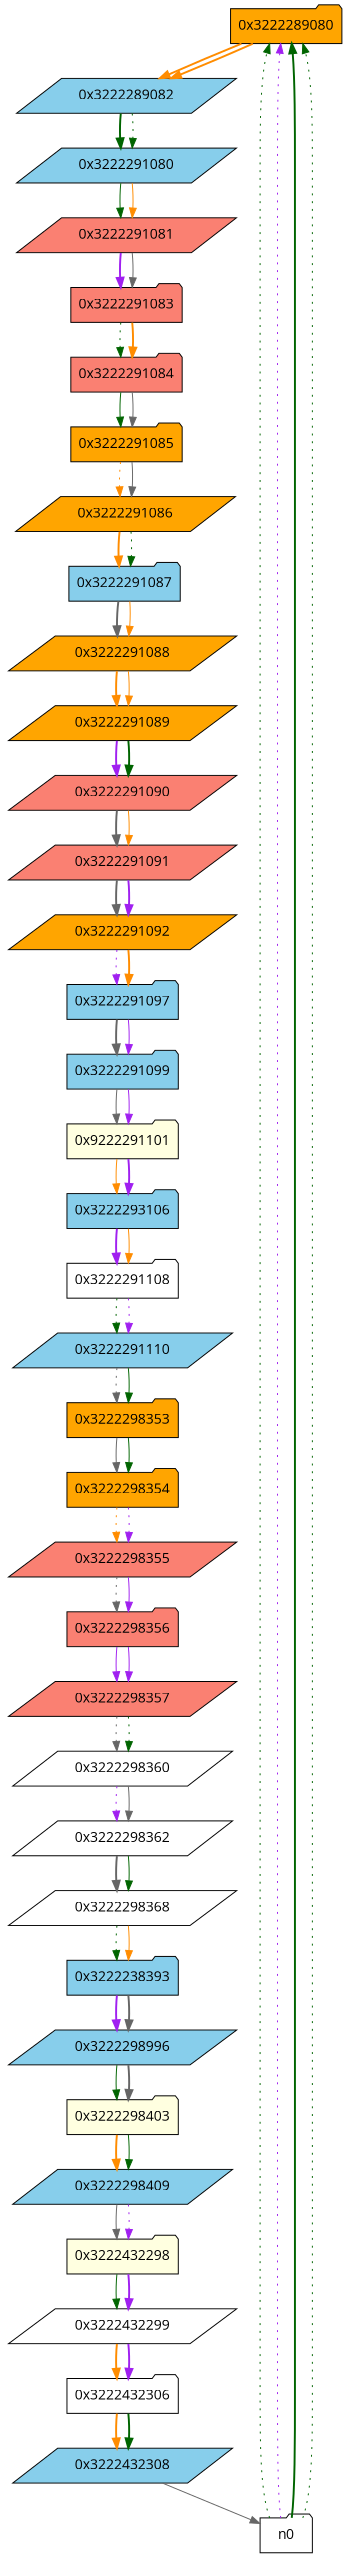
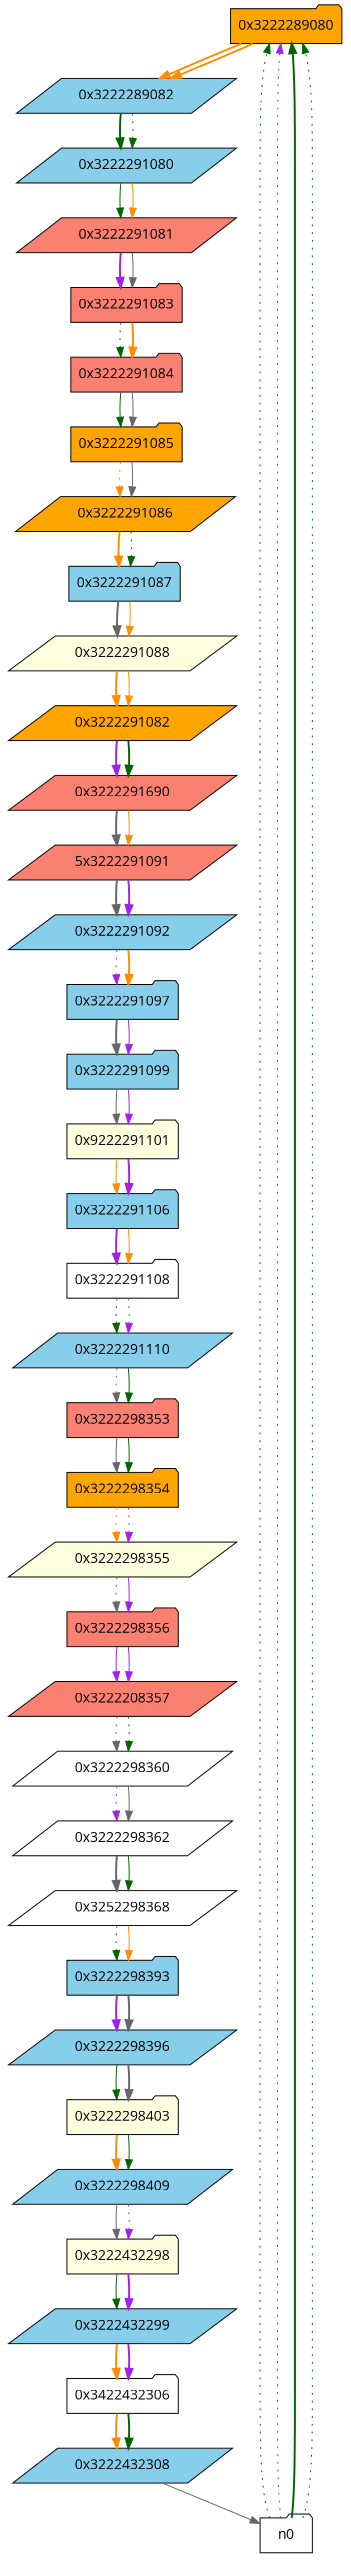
node "0x3222291088": fillcolor orange -> lightyellow
node "0x3222291089": label "0x3222291089" -> "0x3222291082"
node "0x3222291090": label "0x3222291090" -> "0x3222291690"
node "0x3222291091": label "0x3222291091" -> "5x3222291091"
node "0x3222291092": fillcolor orange -> skyblue
node "0x3222293106": label "0x3222293106" -> "0x3222291106"
node "0x3222298353": fillcolor orange -> salmon
node "0x3222298355": fillcolor salmon -> lightyellow
node "0x3222298357": label "0x3222298357" -> "0x3222208357"
node "0x3222298368": label "0x3222298368" -> "0x3252298368"
node "0x3222238393": label "0x3222238393" -> "0x3222298393"
node "0x3222298996": label "0x3222298996" -> "0x3222298396"
node "0x3222432299": fillcolor white -> skyblue
node "0x3222432306": label "0x3222432306" -> "0x3422432306"
